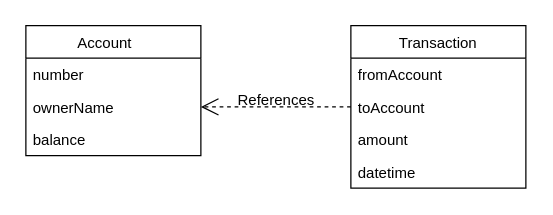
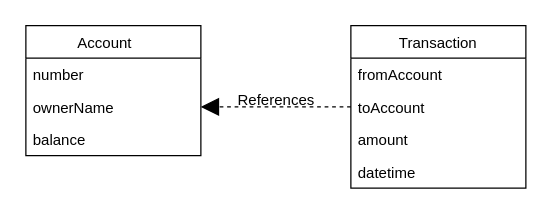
edge "toAccount" -> "ownerName": arrowhead open -> block
